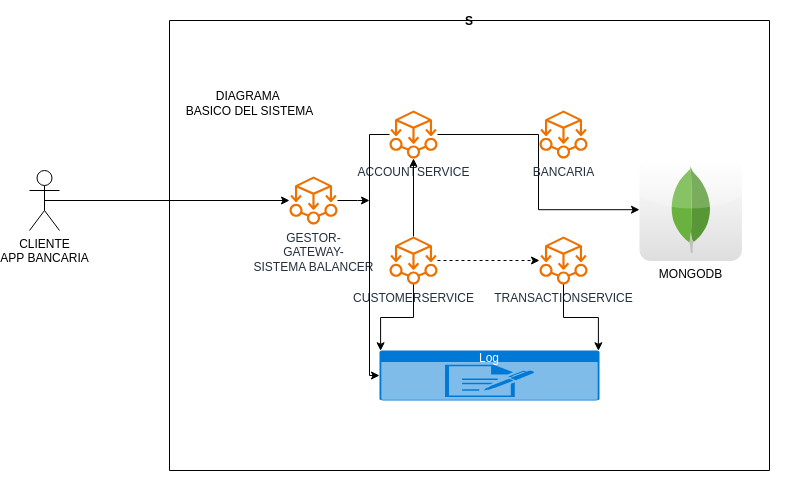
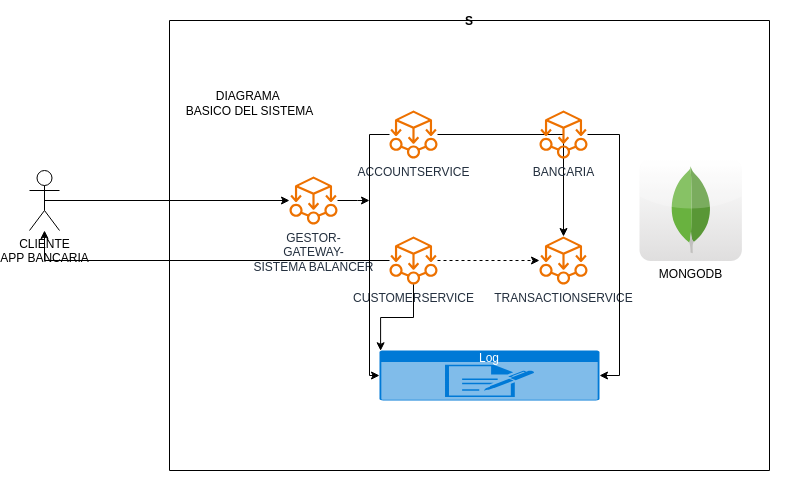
edge "CUSTOMERSERVICE" -> "ACCOUNTSERVICE": now "CUSTOMERSERVICE" -> "CLIENTE APP BANCARIA"
edge "ACCOUNTSERVICE" -> "MONGODB": now "ACCOUNTSERVICE" -> "TRANSACTIONSERVICE"
edge "BANCARIA" -> "Log": added
edge "TRANSACTIONSERVICE" -> "Log": removed
